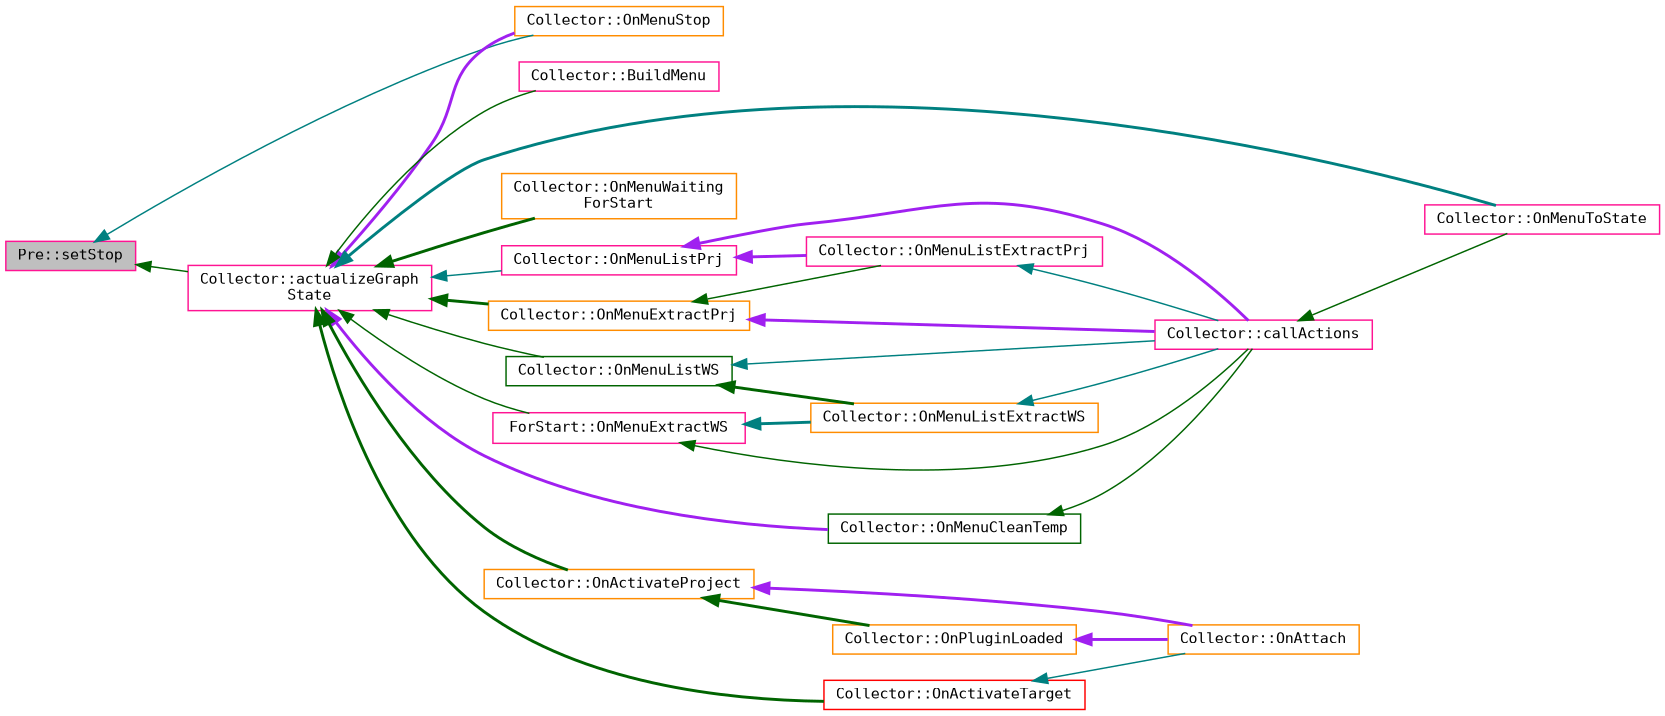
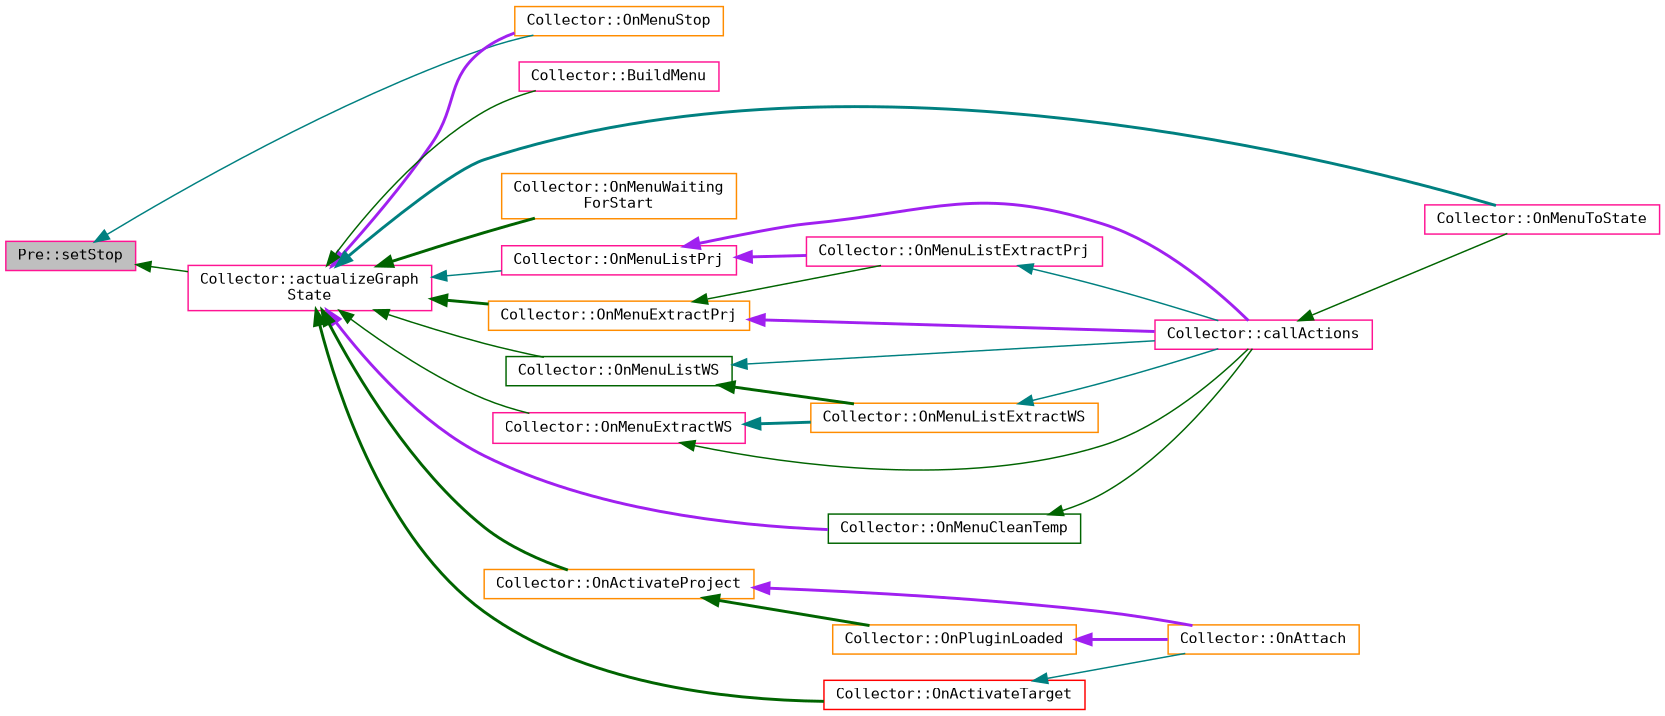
node "ForStart::OnMenuExtractWS": label "ForStart::OnMenuExtractWS" -> "Collector::OnMenuExtractWS"
